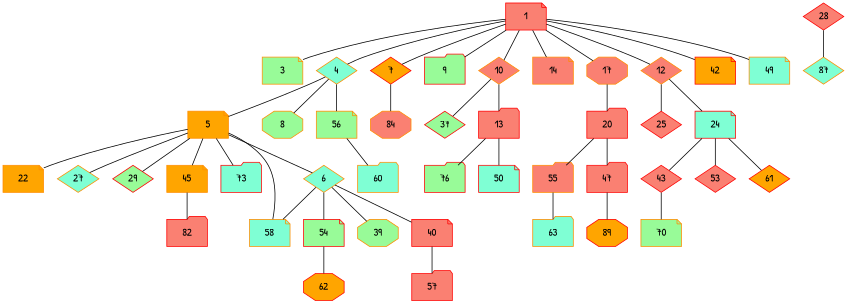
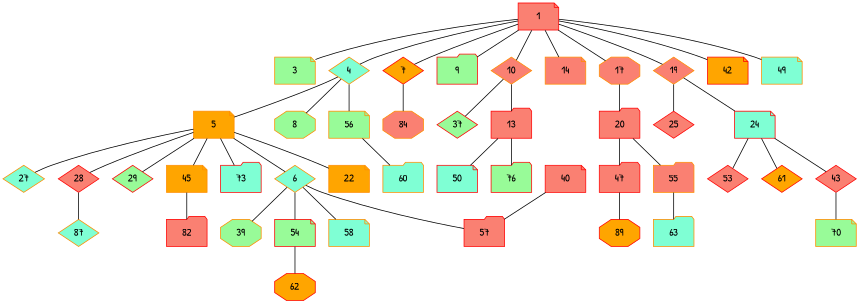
node "12": label "12" -> "19"
edge "5" -- "58": now "5" -- "28"
edge "6" -- "40": now "6" -- "57"
